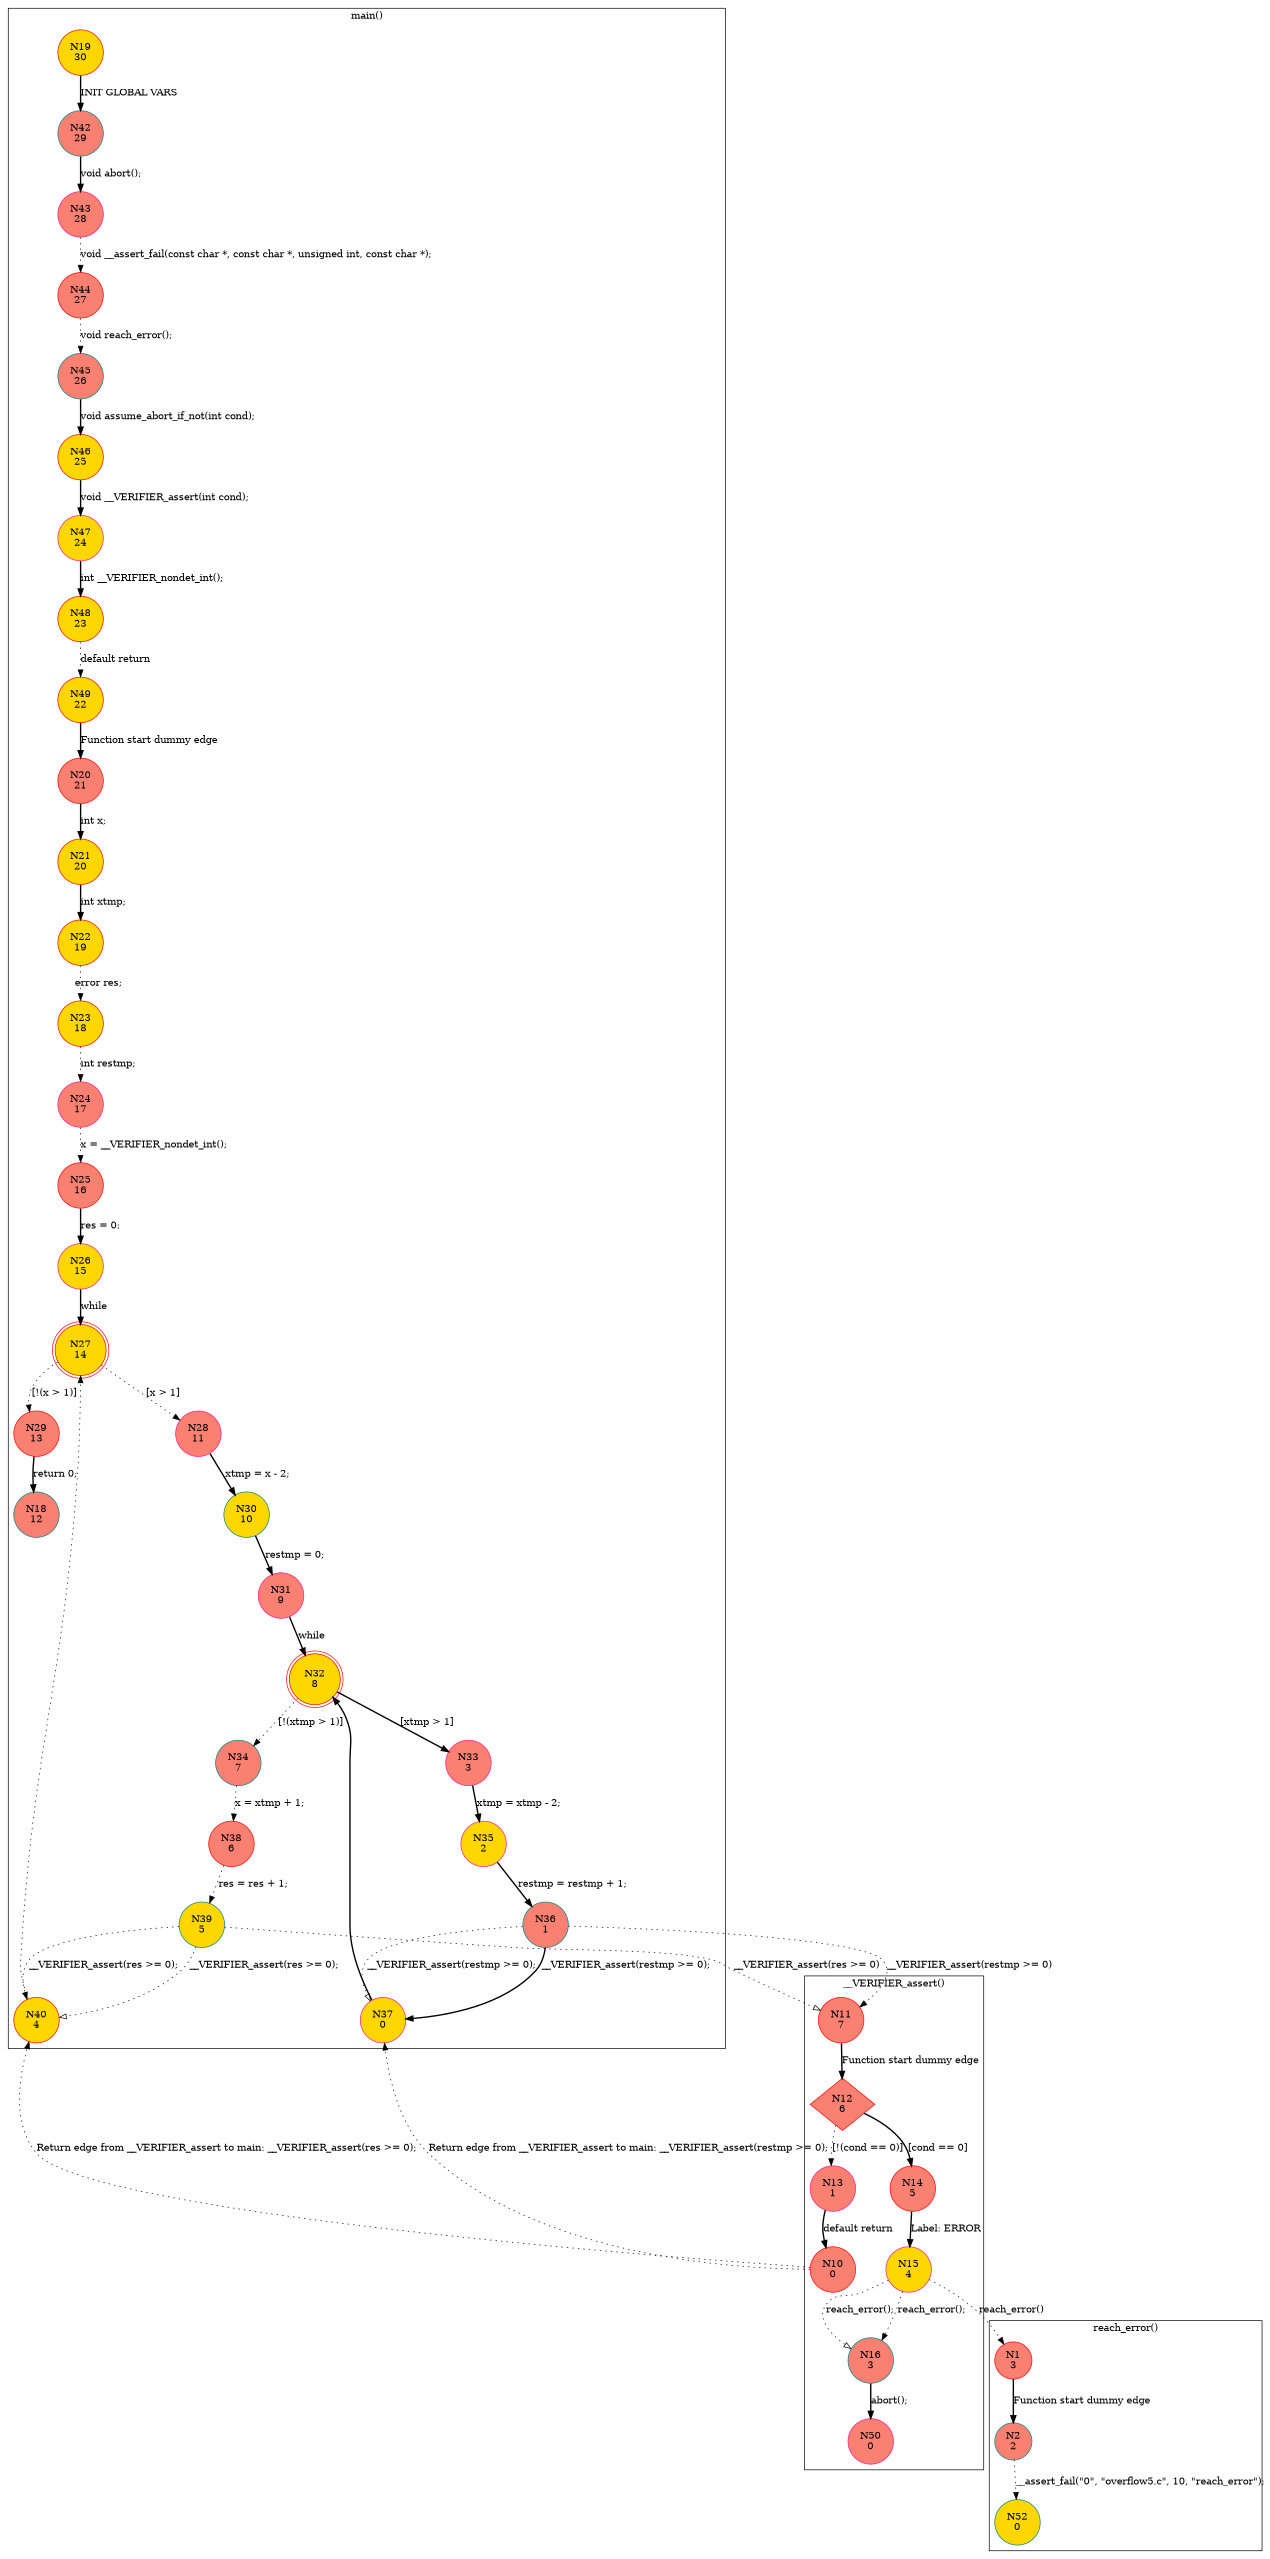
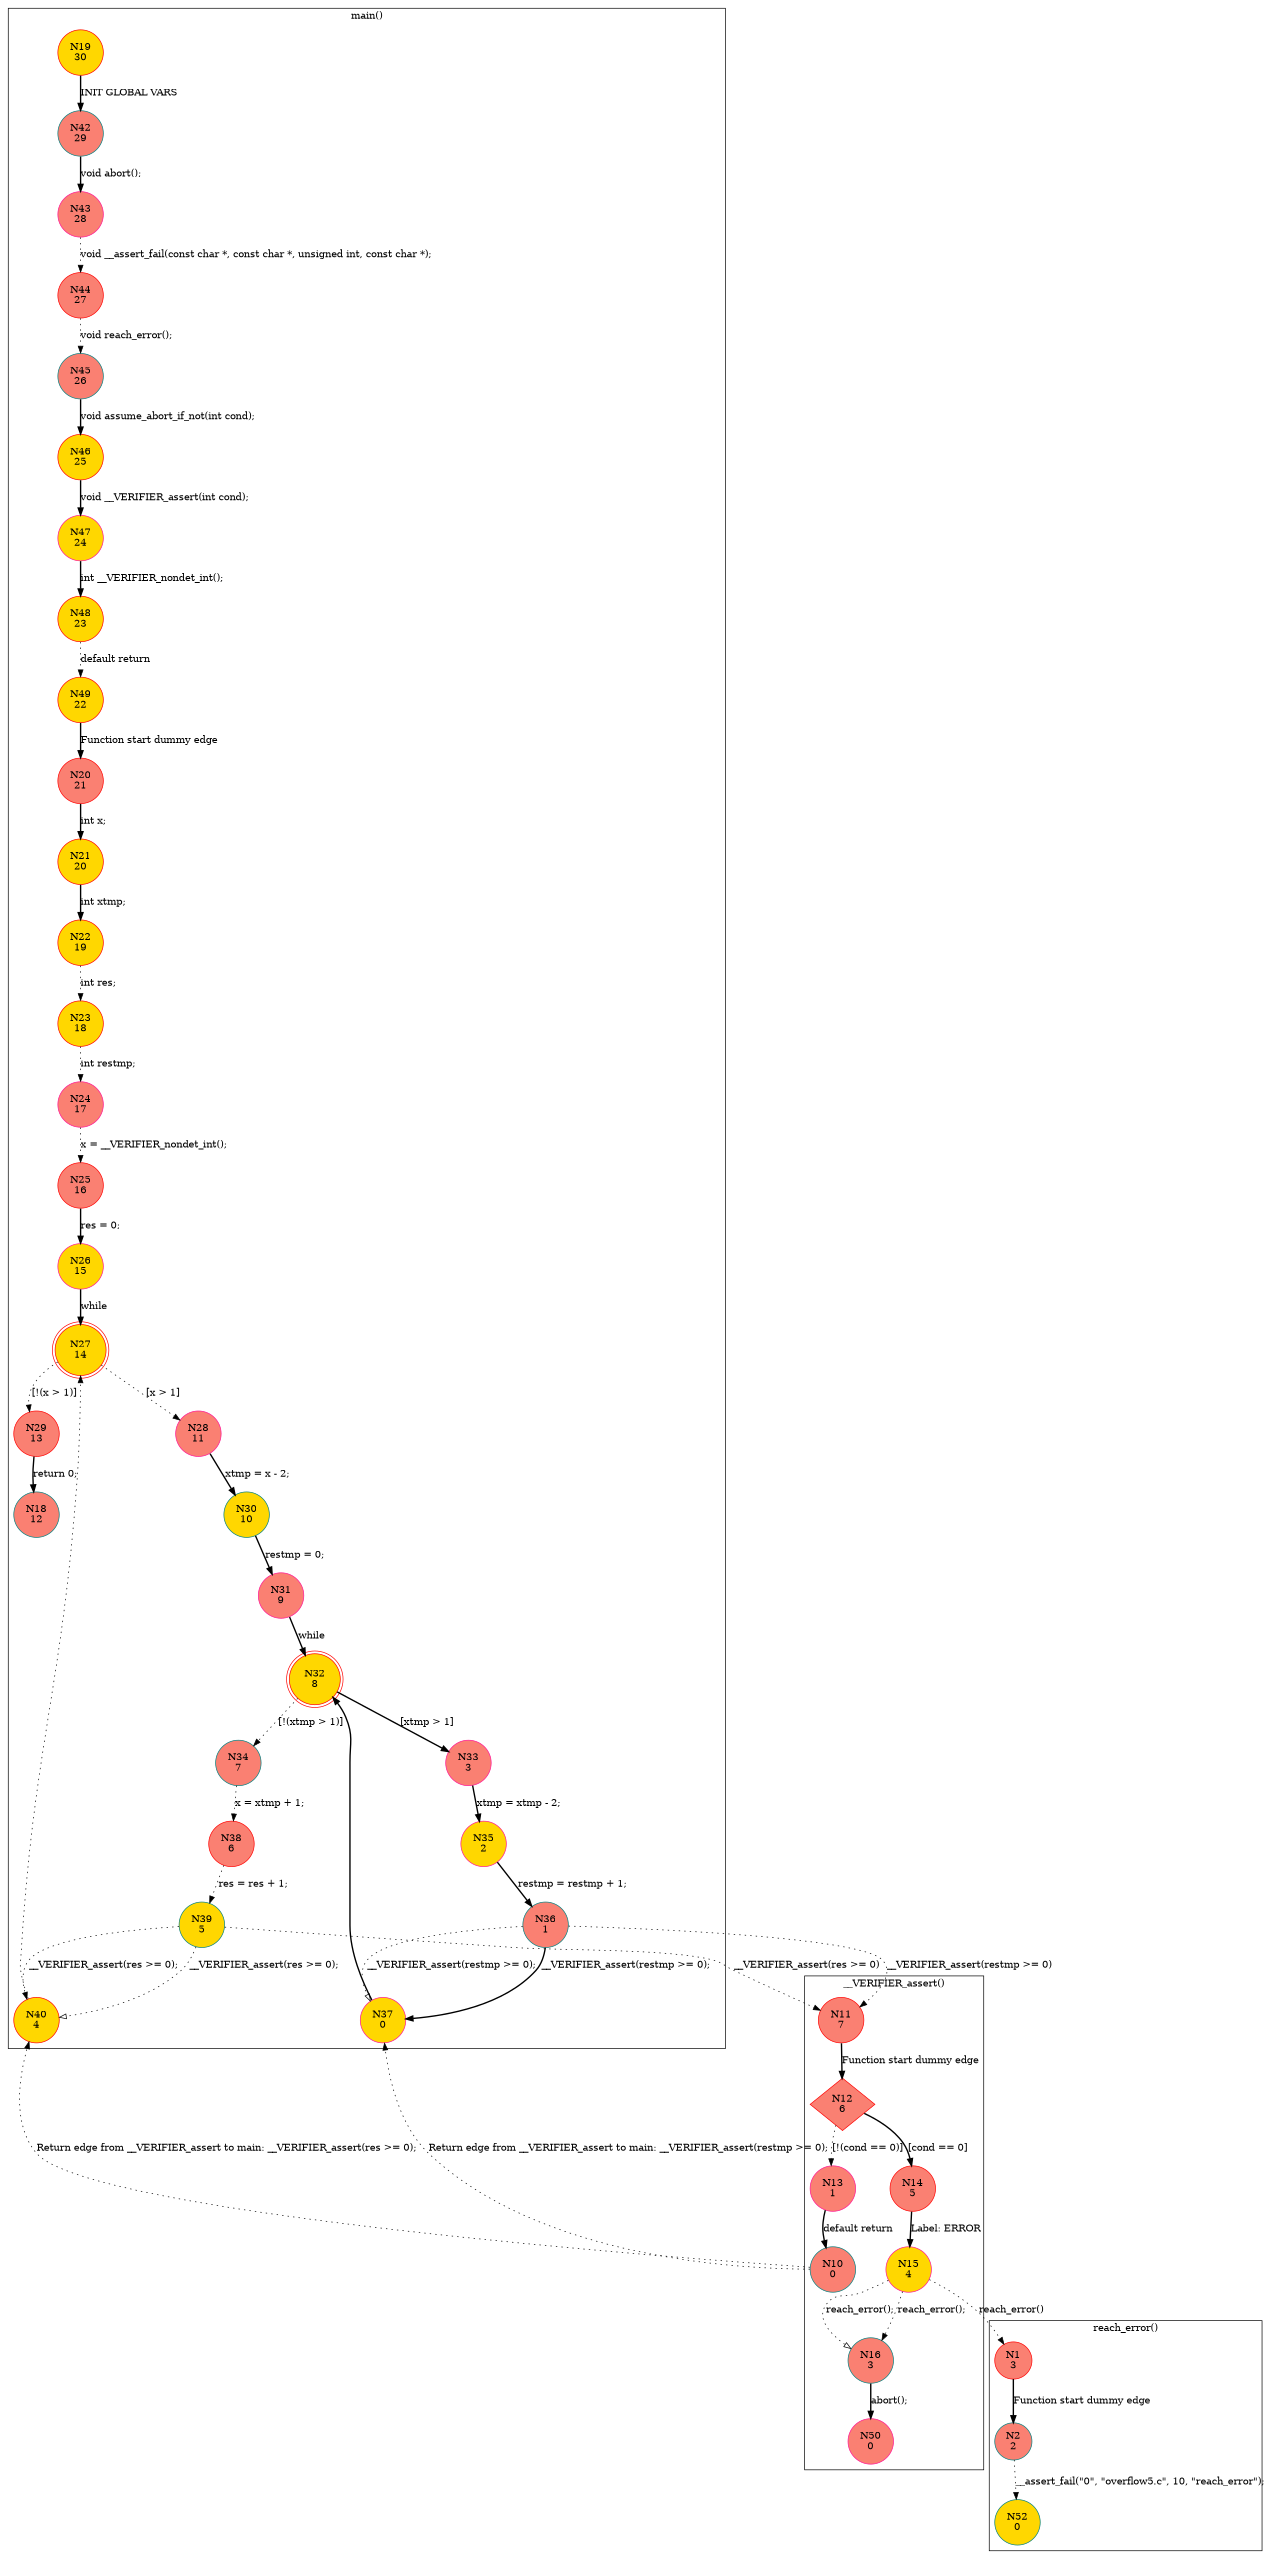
edge "N22 19" -> "N23 18": label "error res;" -> "int res;"
edge "N39 5" -> "N11 7": arrowhead empty -> normal
node "N10 0": color red -> teal
